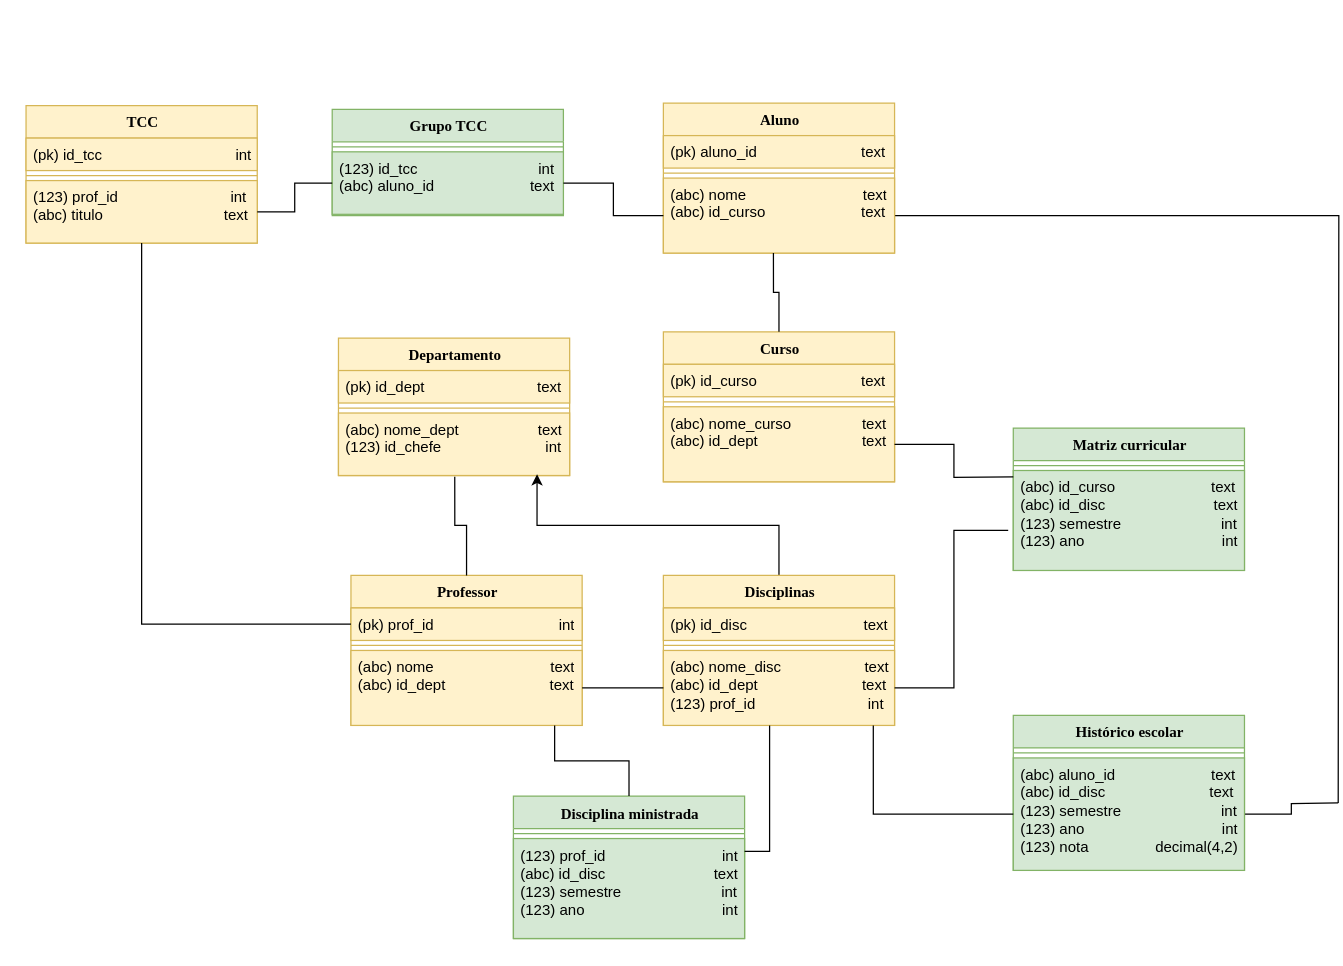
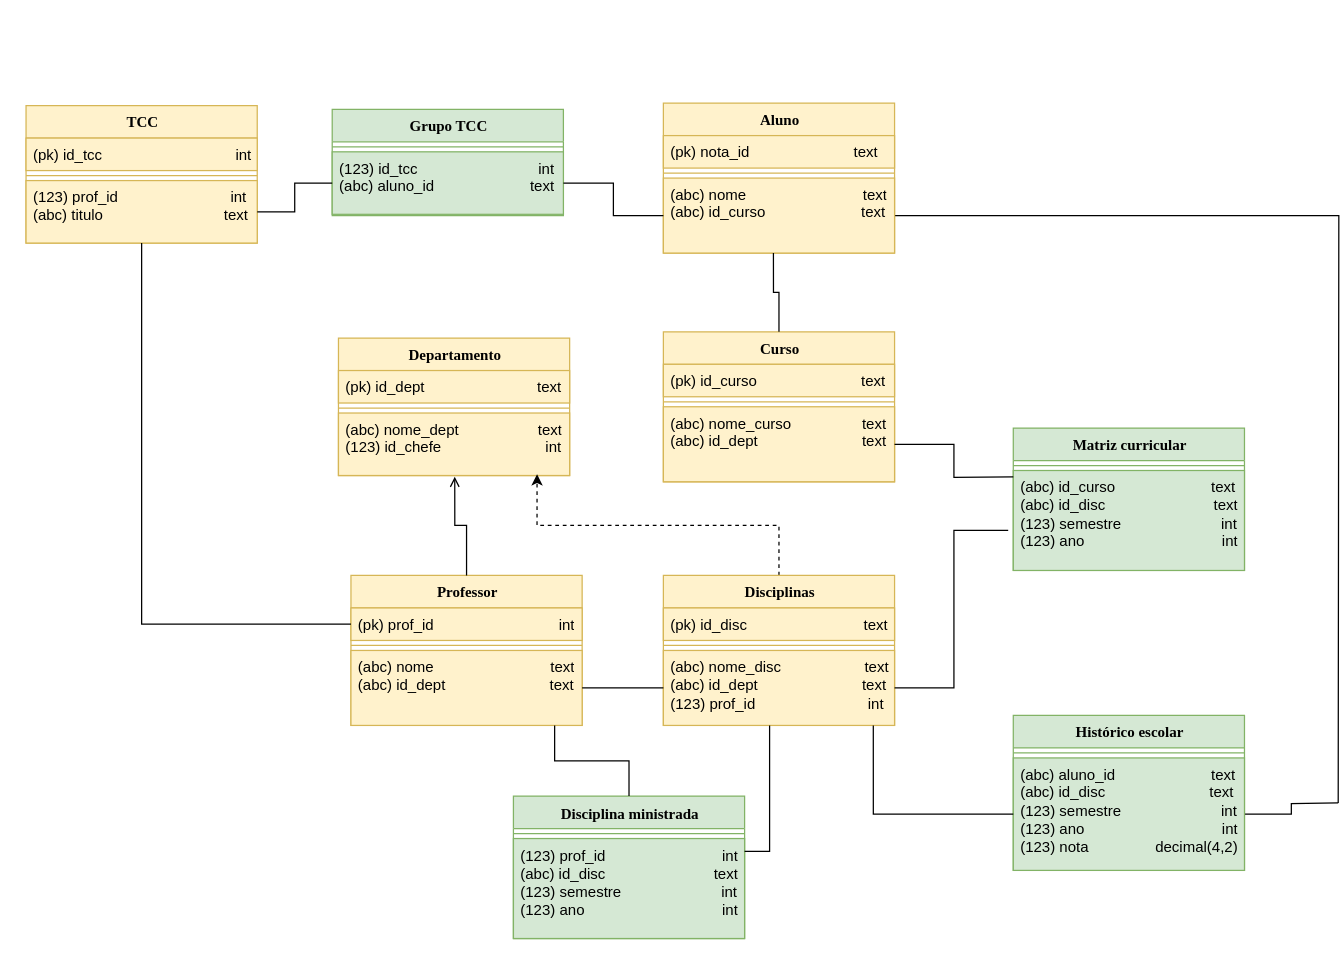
node "(pk) aluno_id text": label "(pk) aluno_id text" -> "(pk) nota_id text"
edge "(abc) nome_dept text (123) id_chefe int" -- "Professor": arrowhead none -> open
edge "Disciplinas" -> "(abc) nome_dept text (123) id_chefe int": style solid -> dashed
